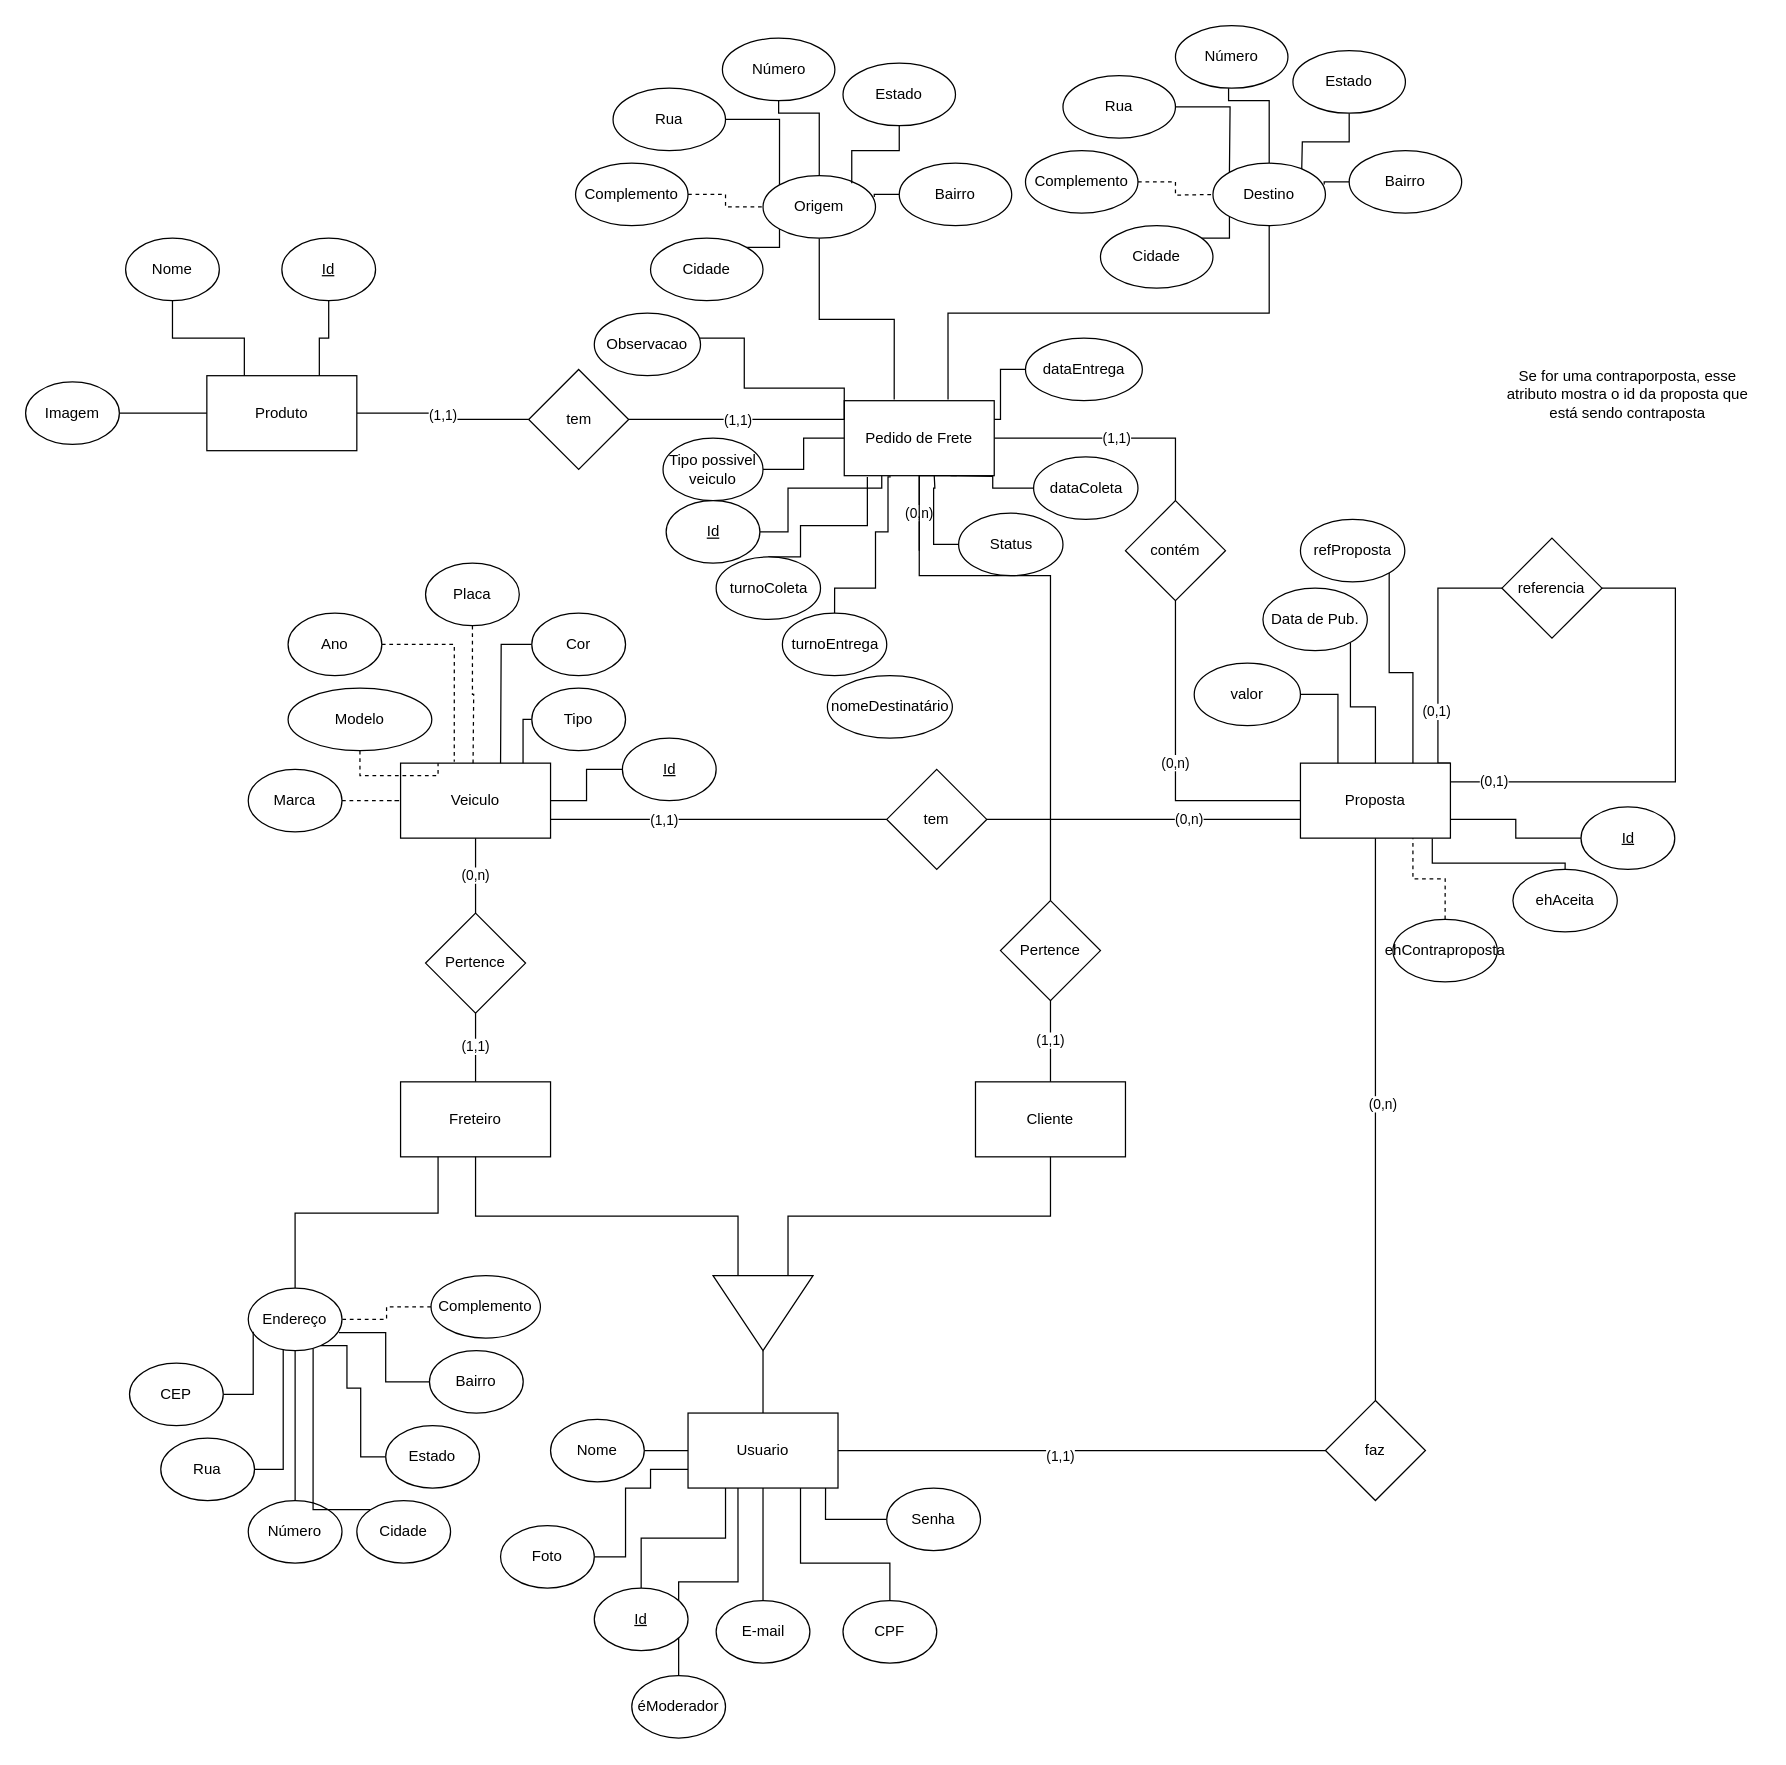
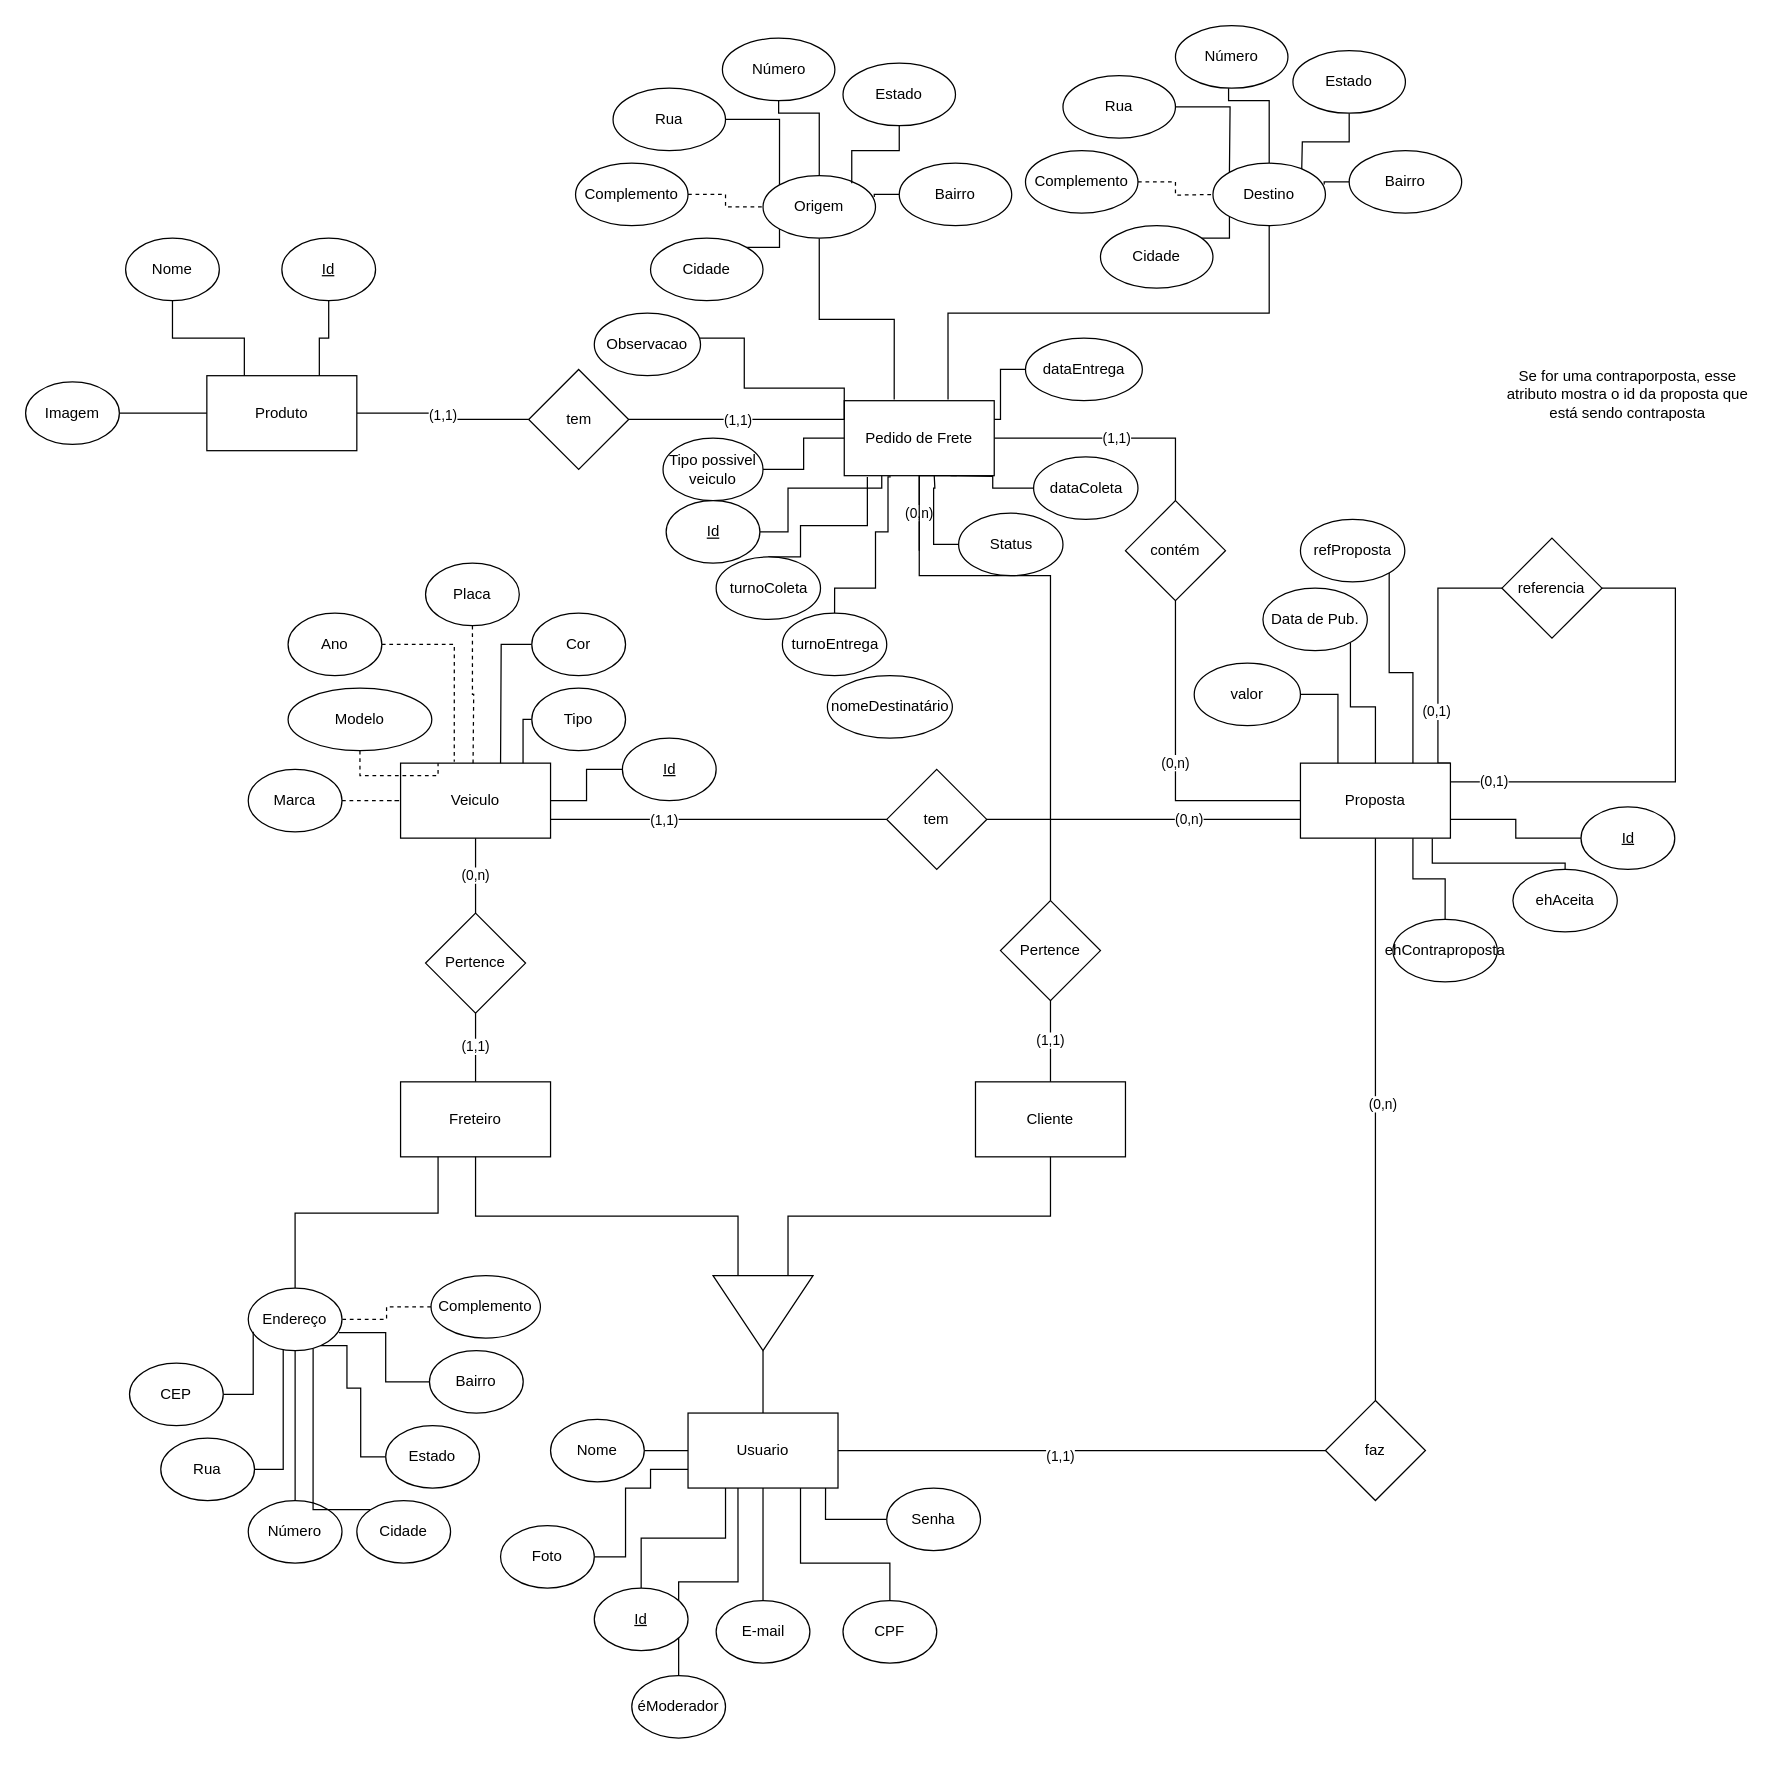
edge "Proposta" -- "ehContraproposta": style dashed -> solid
